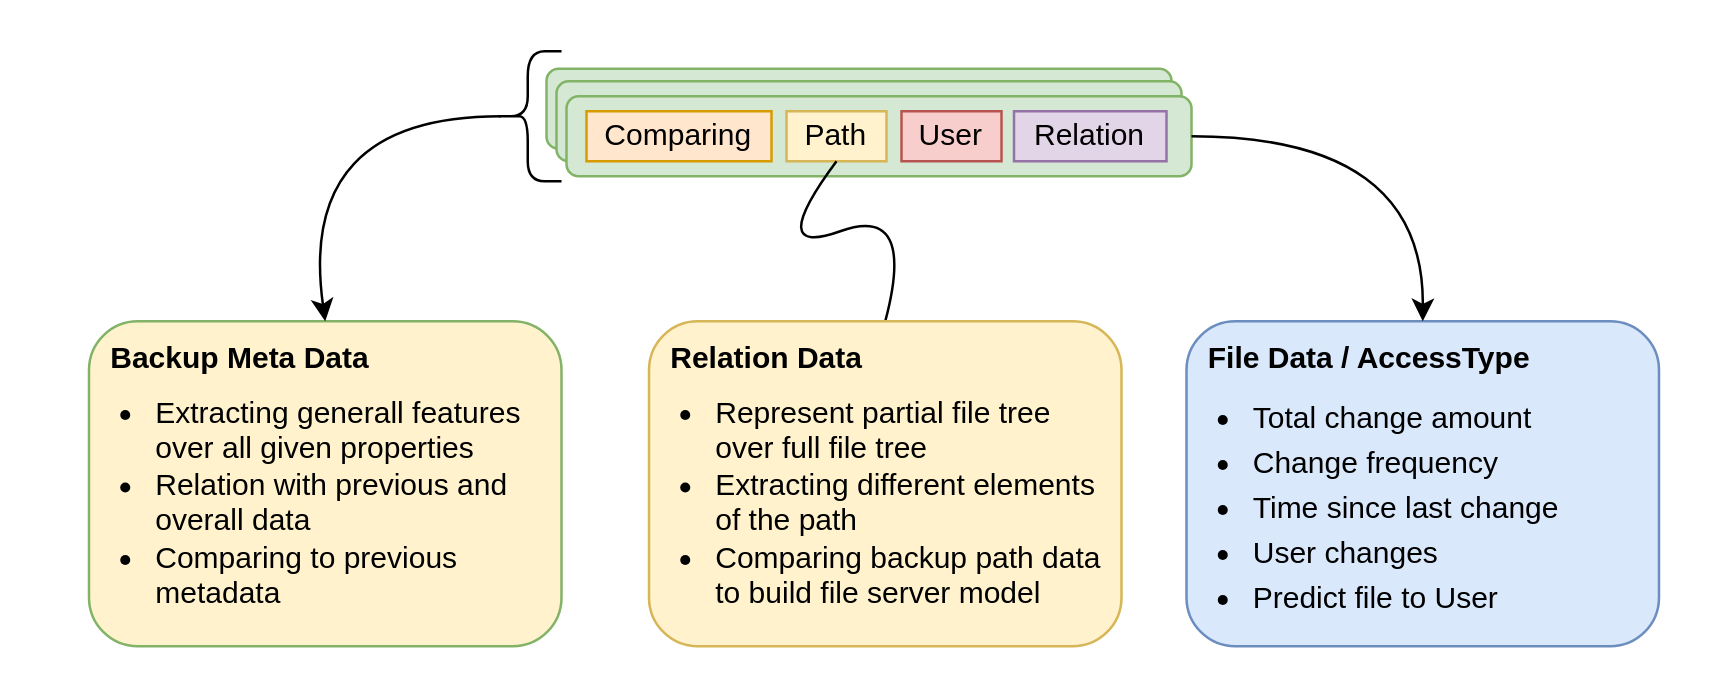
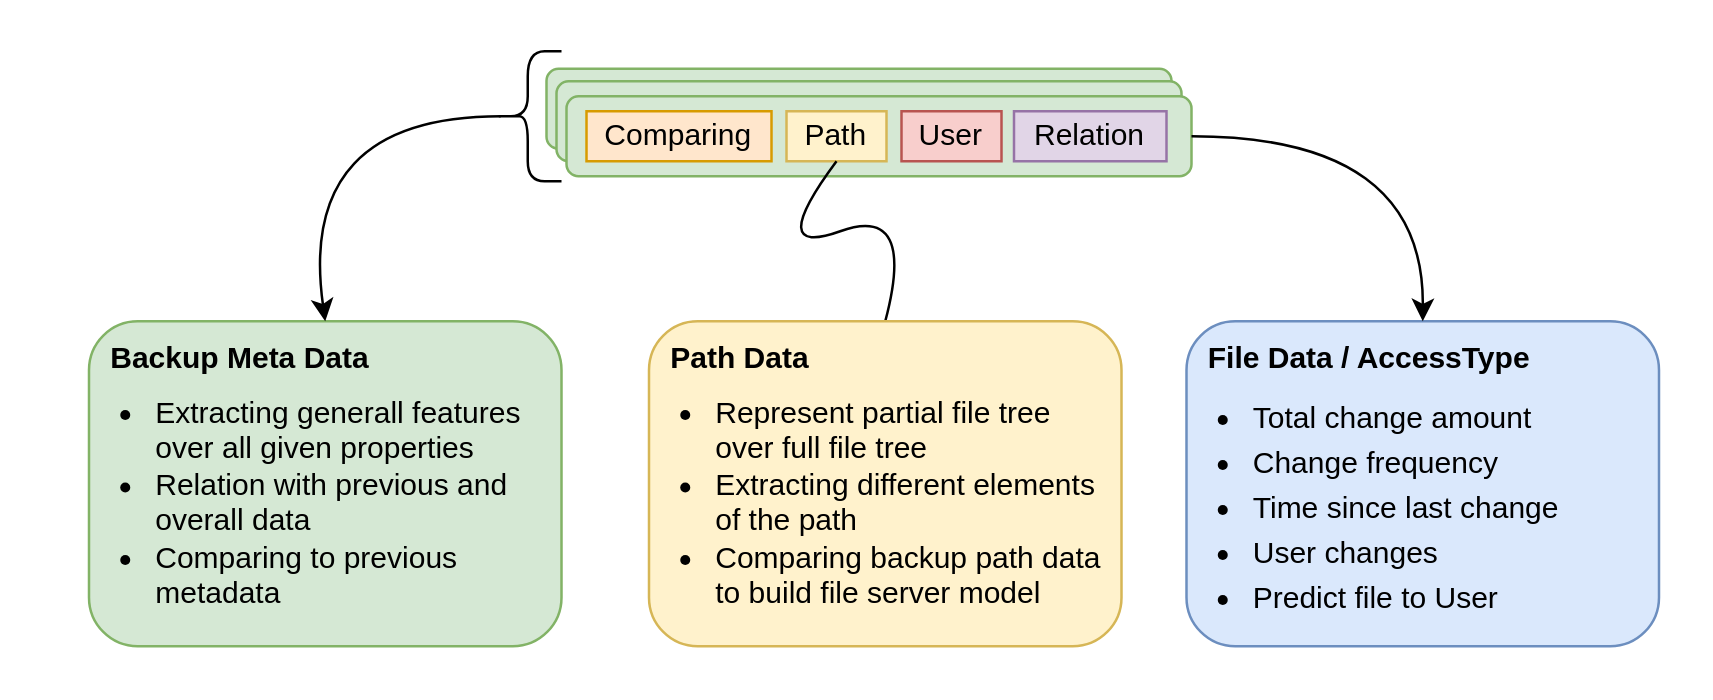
node "Relation Data": label "Relation Data" -> "Path Data"
node "Backup Meta Data": fillcolor #fff2cc -> #d5e8d4
